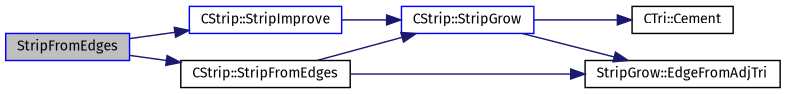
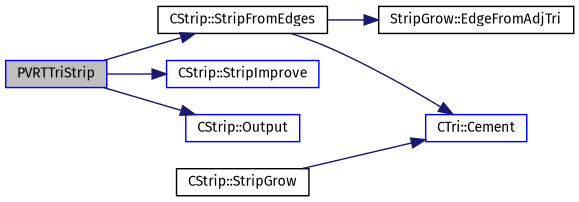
edge "CStrip::StripImprove" -> "CStrip::StripGrow": removed
node "CStrip::StripGrow": color blue -> black
node "CTri::Cement": color black -> blue
edge "CStrip::StripGrow" -> "StripGrow::EdgeFromAdjTri": removed
node "StripFromEdges": label "StripFromEdges" -> "PVRTTriStrip"
edge "CStrip::StripFromEdges" -> "CStrip::StripGrow": now "CStrip::StripFromEdges" -> "CTri::Cement"
node "CStrip::Output": added
